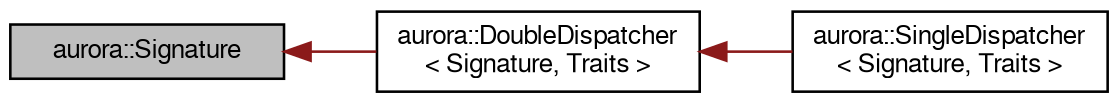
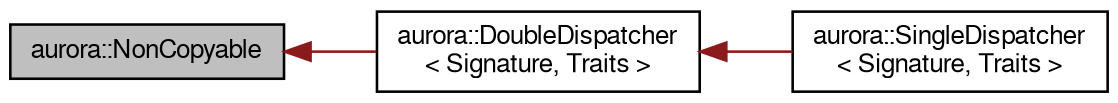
node "aurora::Signature": label "aurora::Signature" -> "aurora::NonCopyable"
